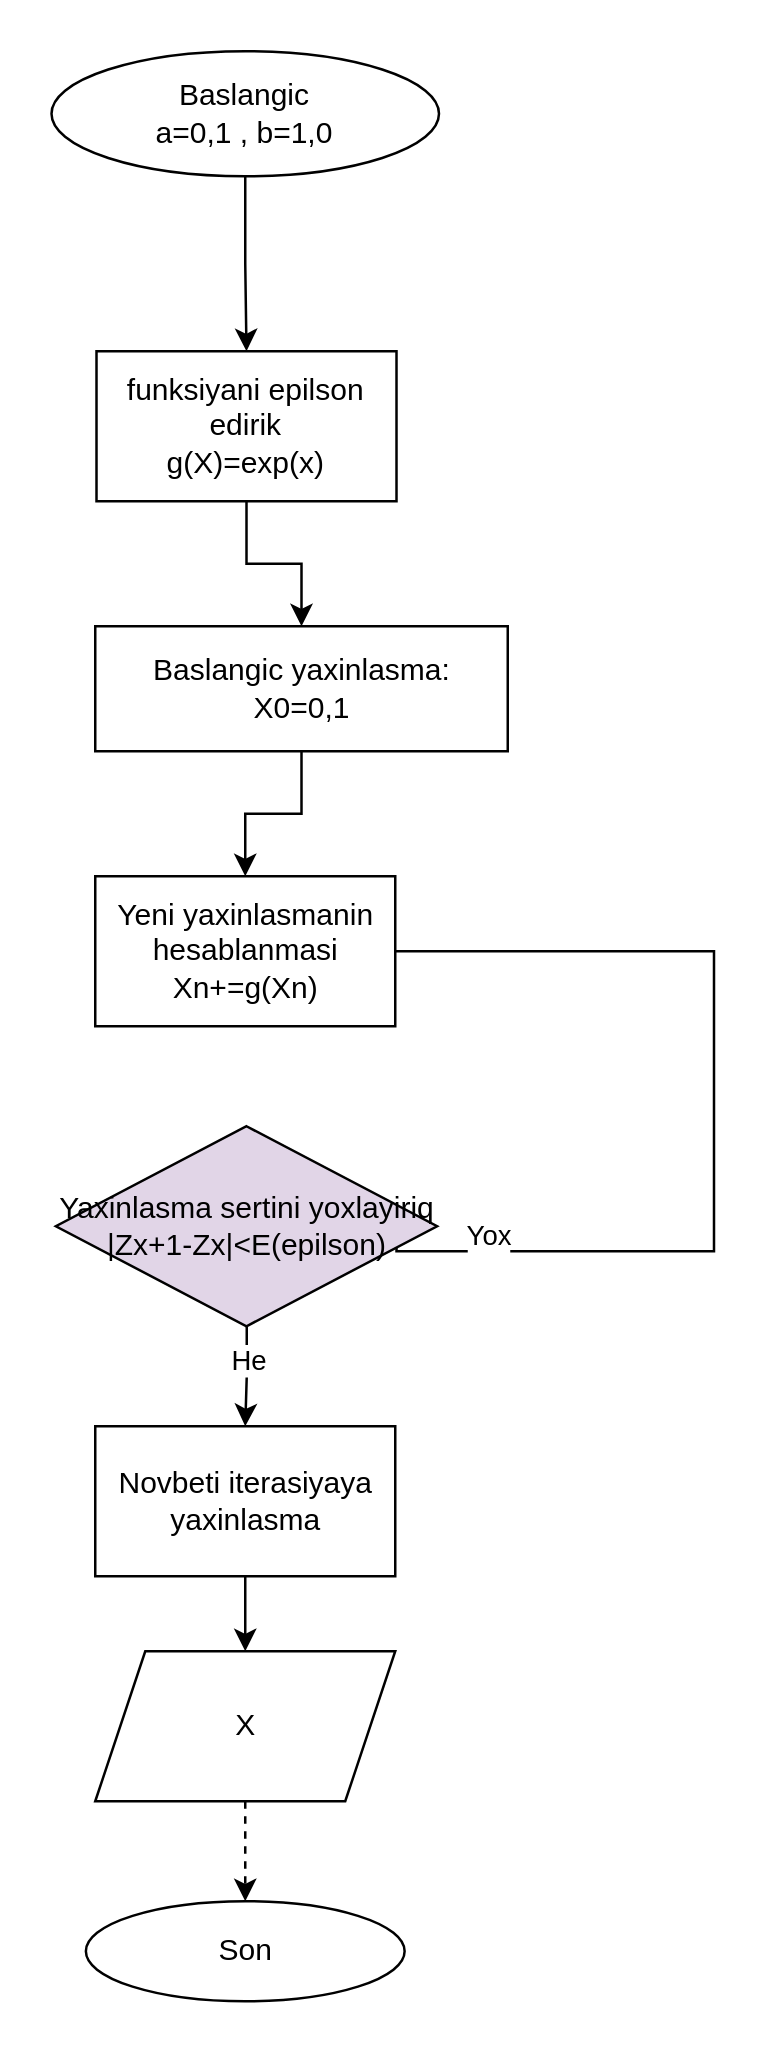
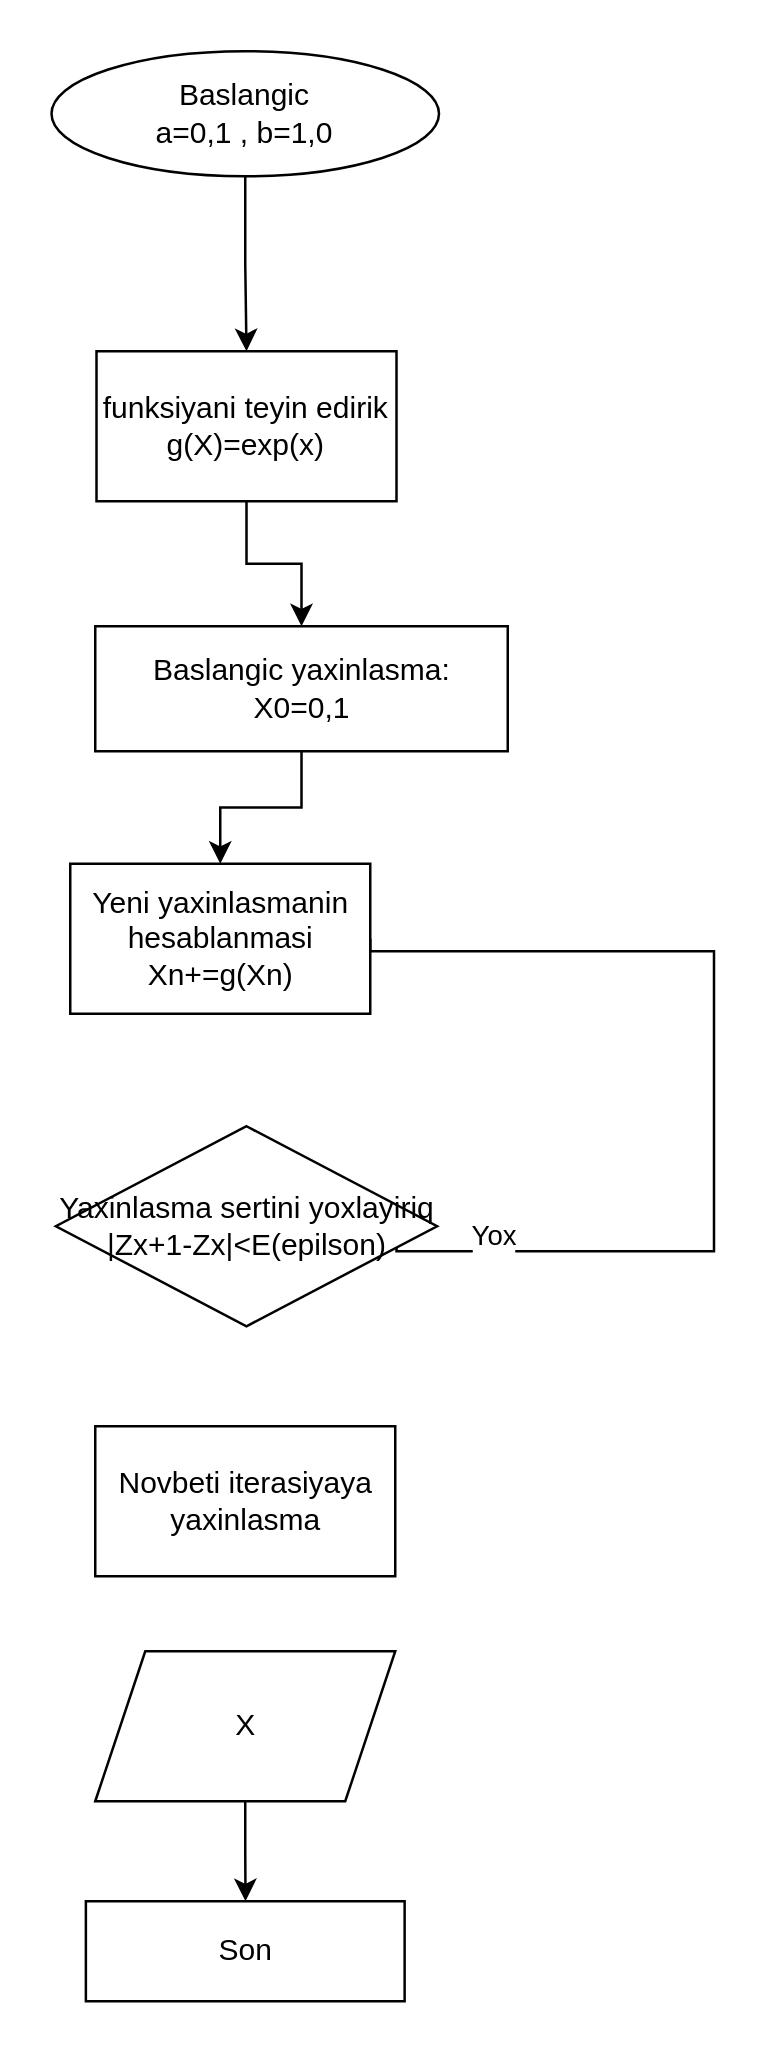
node "funksiyani epilson edirik g(X)=exp(x)": label "funksiyani epilson edirik g(X)=exp(x)" -> "funksiyani teyin edirik g(X)=exp(x)"
node "Yeni yaxinlasmanin hesablanmasi Xn+=g(Xn)": moved (245, 951) -> (220, 939)
node "Yaxinlasma sertini yoxlayiriq |Zx+1-Zx|<E(epilson)": fillcolor #e1d5e7 -> #ffffff
edge "Yaxinlasma sertini yoxlayiriq |Zx+1-Zx|<E(epilson)" -> "Novbeti iterasiyaya yaxinlasma": removed, label "He"
edge "Novbeti iterasiyaya yaxinlasma" -> "X": removed
edge "X" -> "Son": style dashed -> solid
node "Son": shape ellipse -> rectangle
